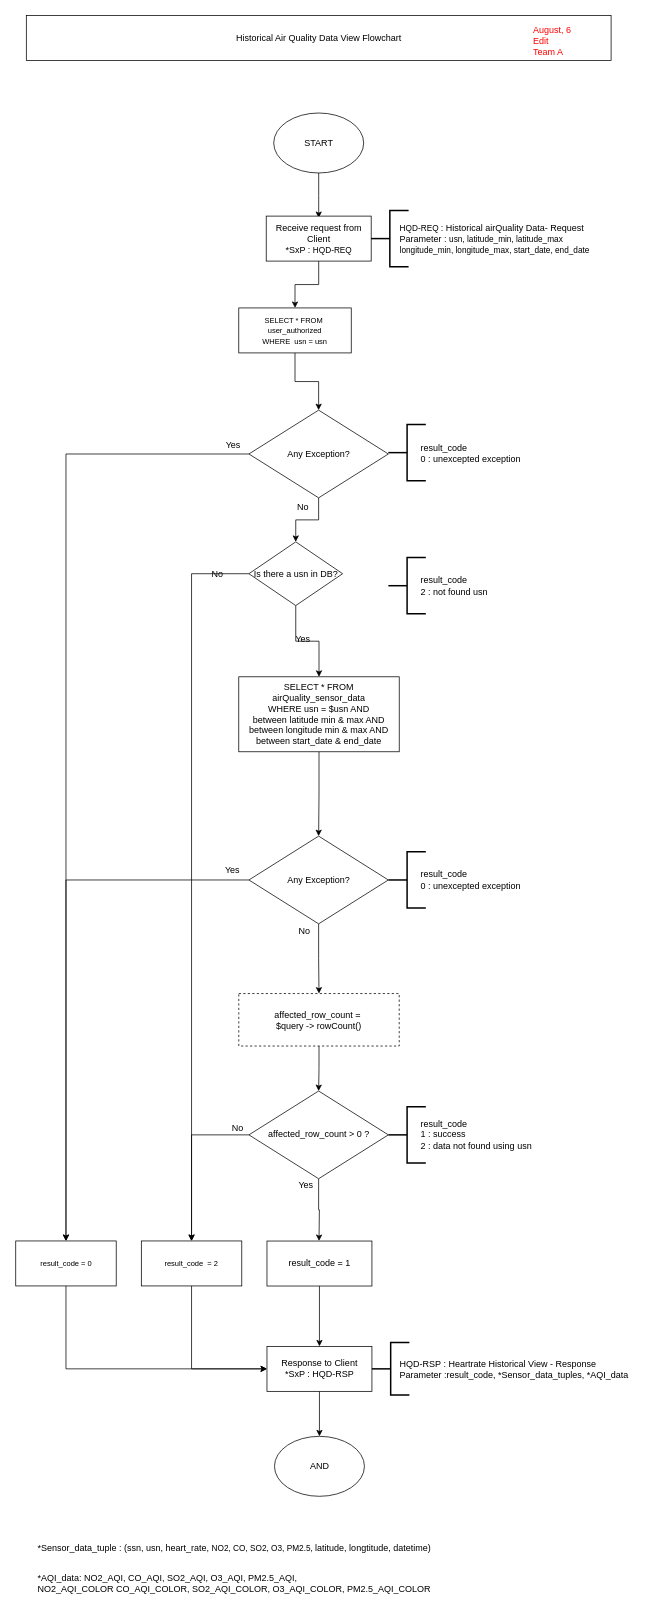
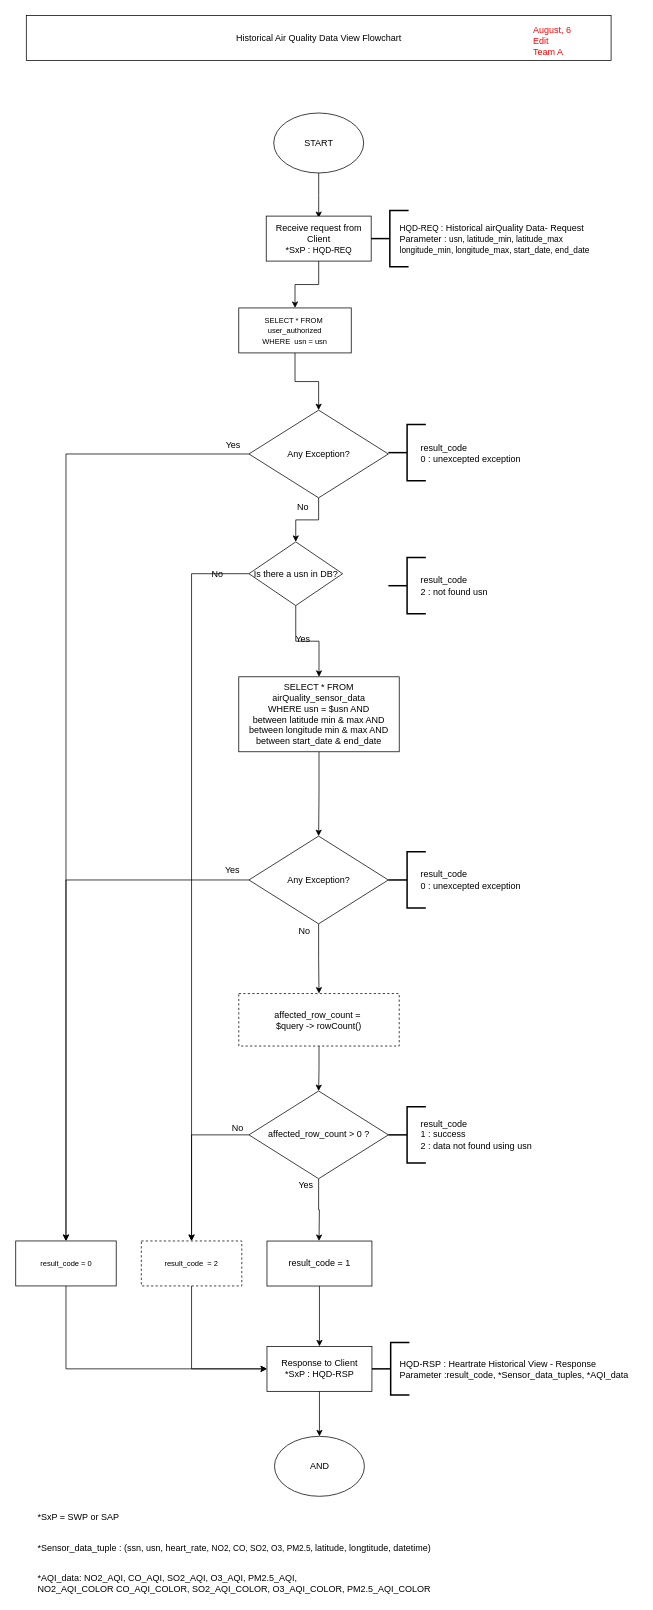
node "result_code = 2": style solid -> dashed
node "*SxP = SWP or SAP": added
